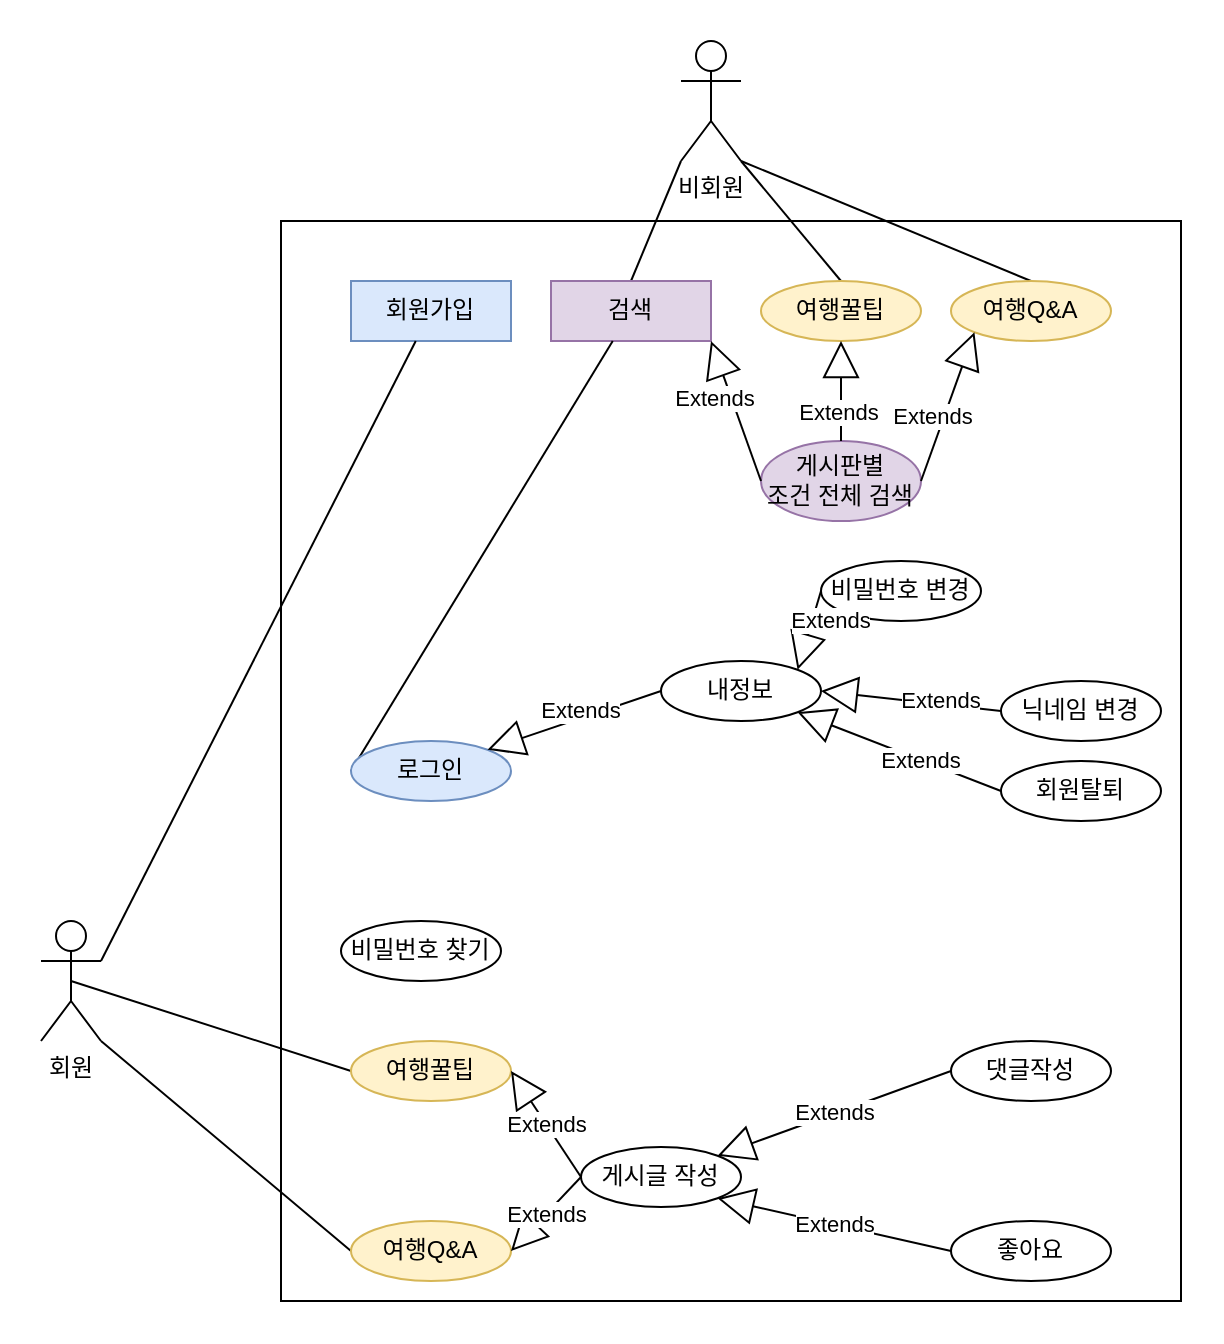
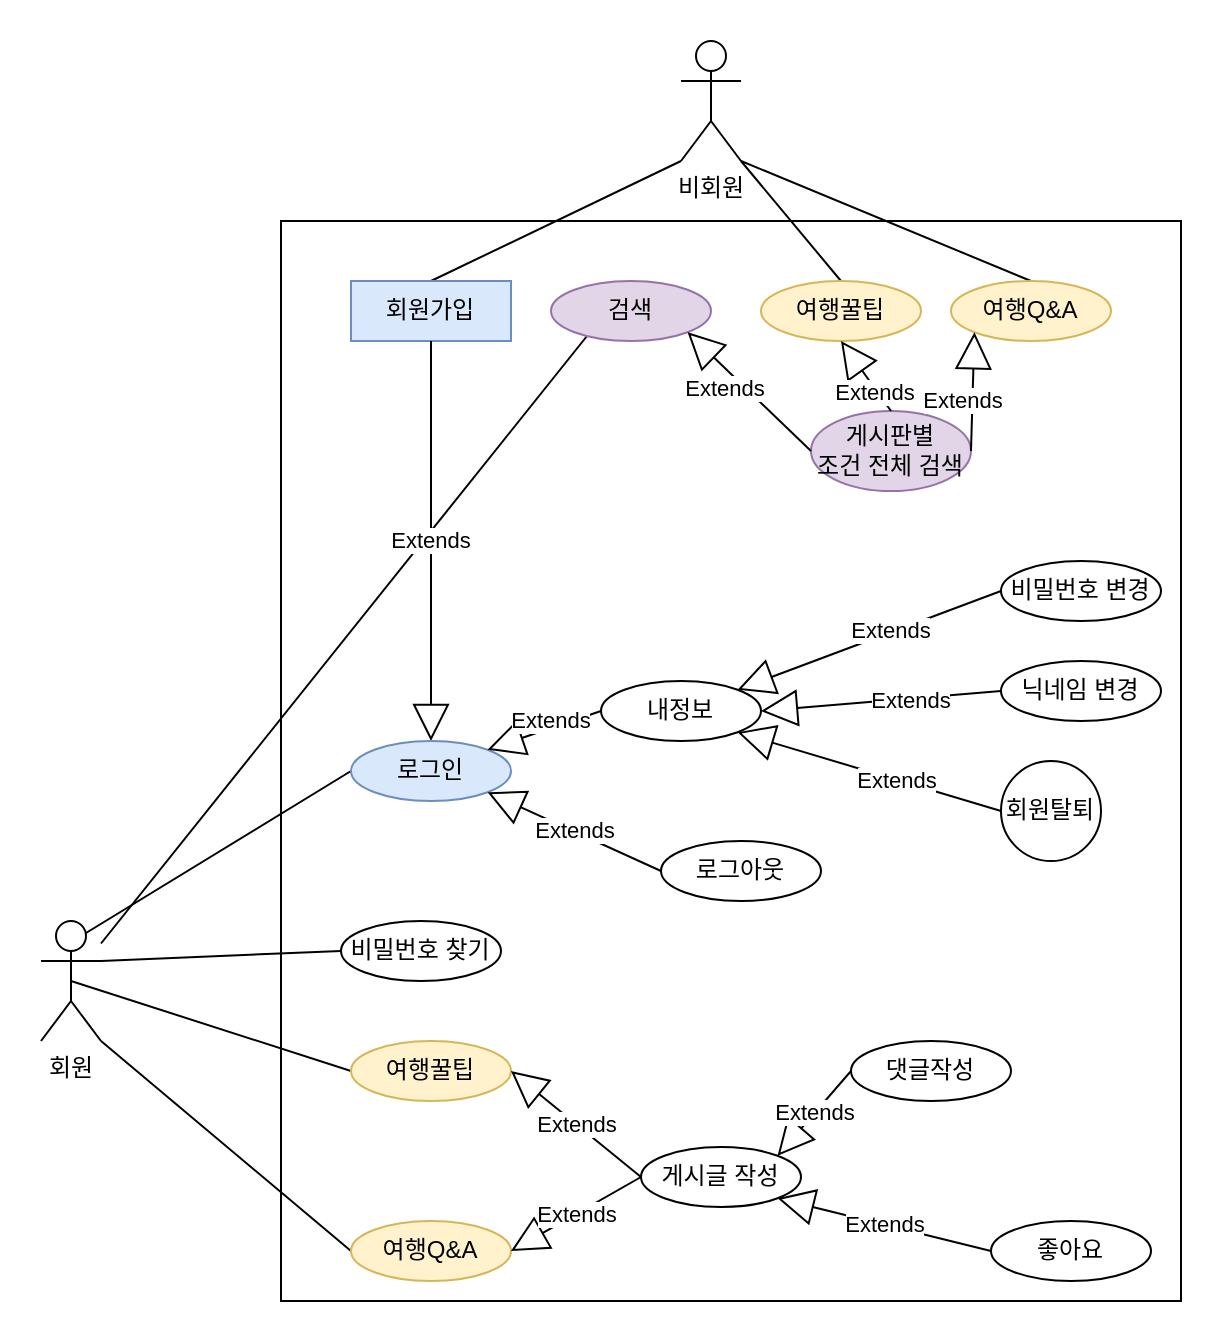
edge "비회원" -- "회원가입": added
edge "비회원" -- "검색": now "회원" -- "검색"
node "검색": shape rectangle -> ellipse
edge "회원가입" -> "로그인": added, label "Extends"
node "게시판별 조건 전체 검색": moved (841, 481) -> (891, 451)
edge "검색" -- "로그인": now "회원" -- "로그인"
node "비밀번호 변경": moved (901, 591) -> (1081, 591)
edge "회원가입" -- "회원": now "비밀번호 찾기" -- "회원"
node "내정보": moved (741, 691) -> (681, 711)
node "닉네임 변경": moved (1081, 711) -> (1081, 691)
node "회원탈퇴": size 160x60 -> 100x100
edge "로그아웃" -> "로그인": added, label "Extends"
node "로그아웃": added
node "댓글작성": moved (1031, 1071) -> (931, 1071)
node "게시글 작성": moved (661, 1177) -> (721, 1177)
node "좋아요": moved (1031, 1251) -> (1071, 1251)
